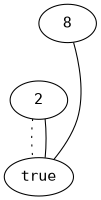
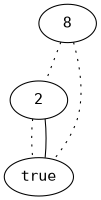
edge "8" -- "2": added
edge "8" -- "true": style solid -> dotted
